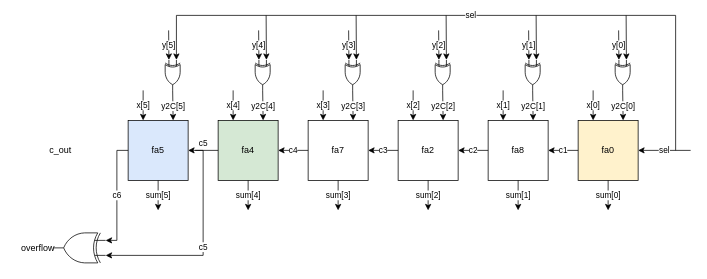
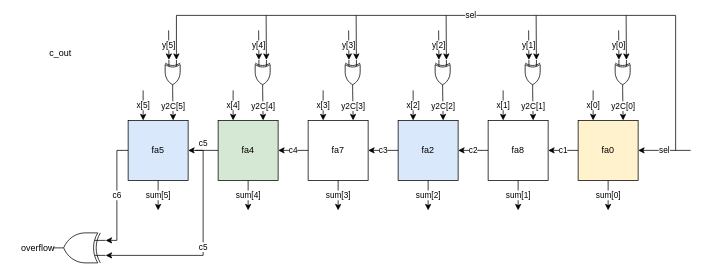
node "c_out": moved (60, 150) -> (60, 53)
node "fa2": fillcolor #ffffff -> #dae8fc
